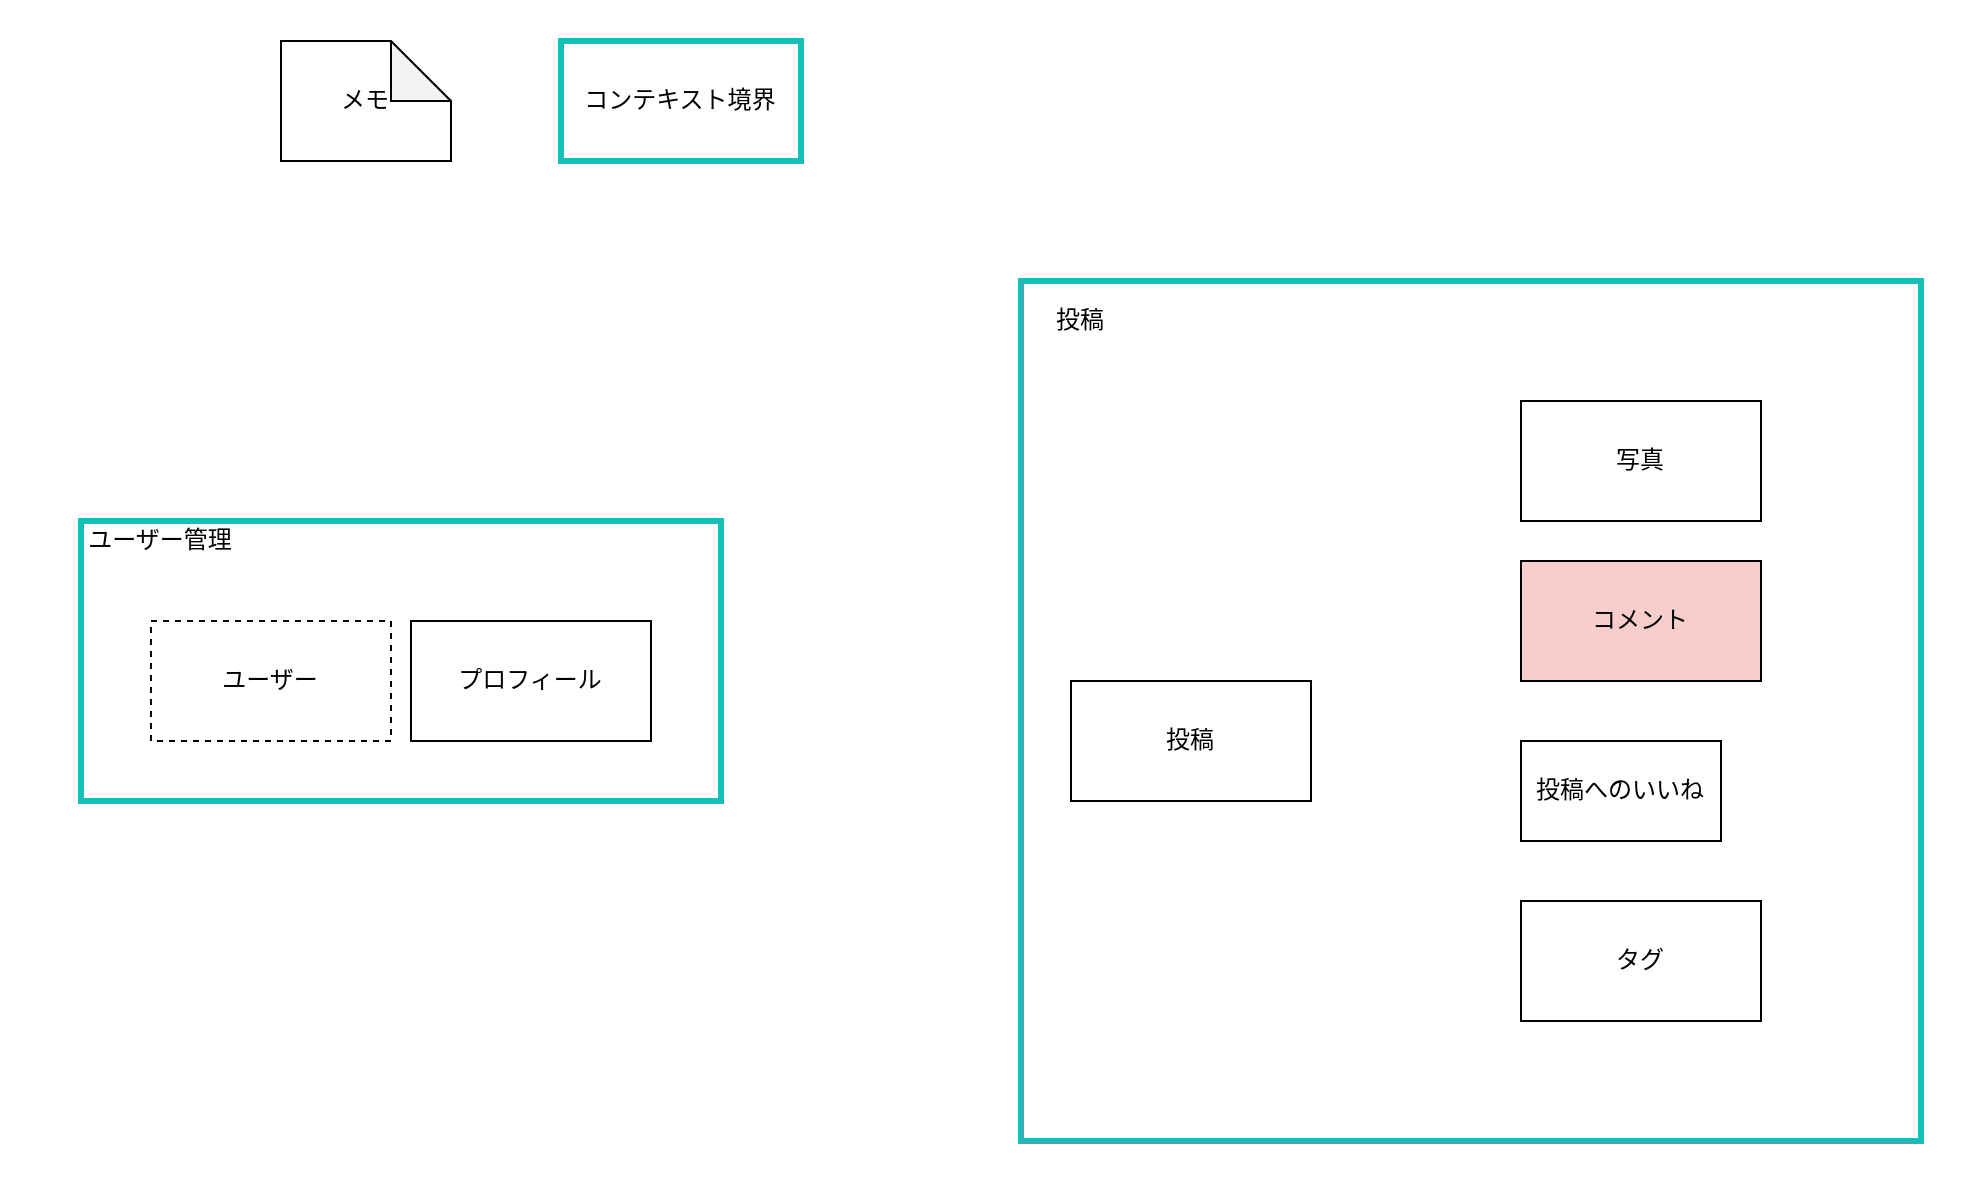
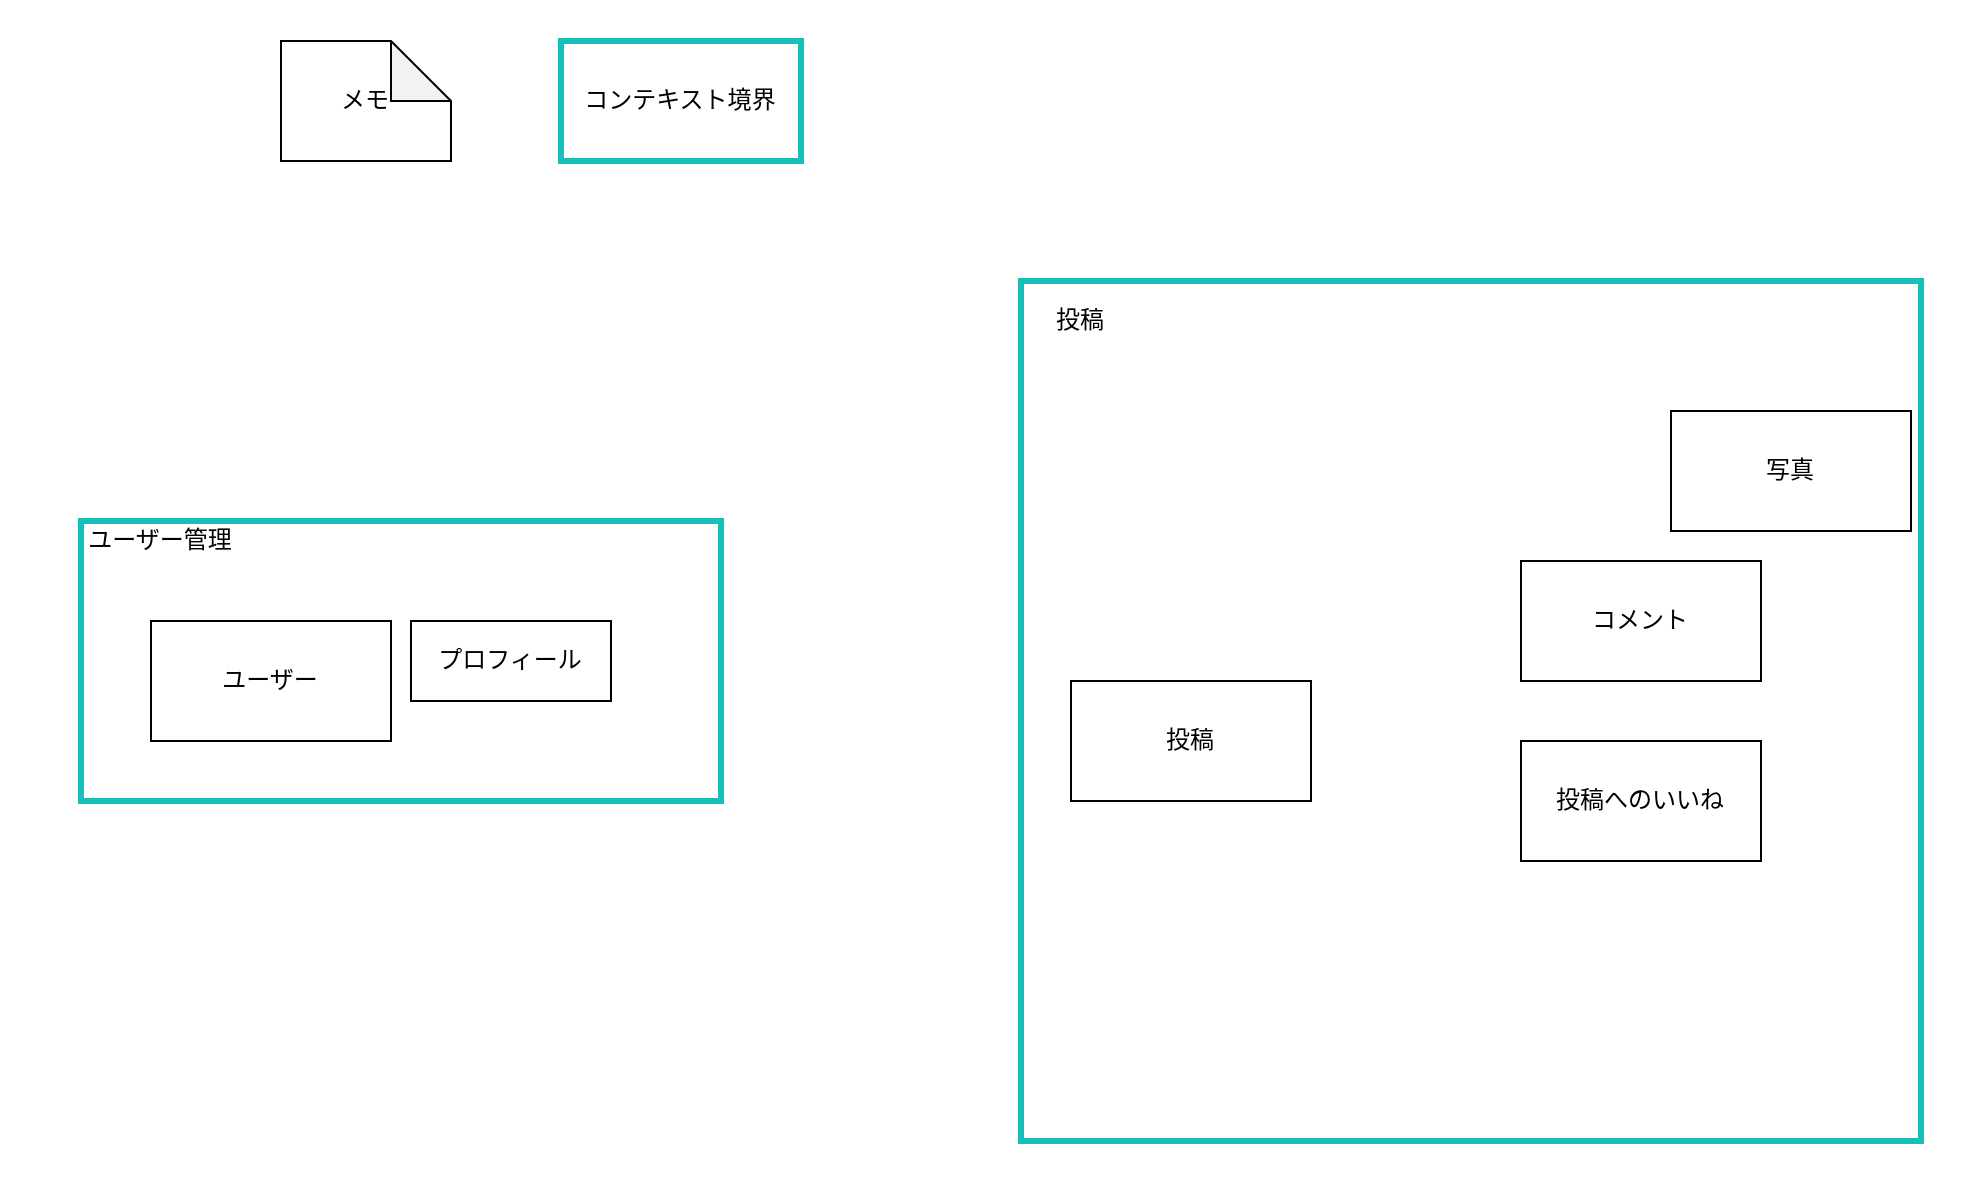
node "写真": moved (1641, 461) -> (1791, 471)
node "コメント": fillcolor #f8cecc -> #ffffff
node "ユーザー": style dashed -> solid
node "プロフィール": size 240x120 -> 200x80
node "投稿へのいいね": size 200x100 -> 240x120
node "タグ": removed
